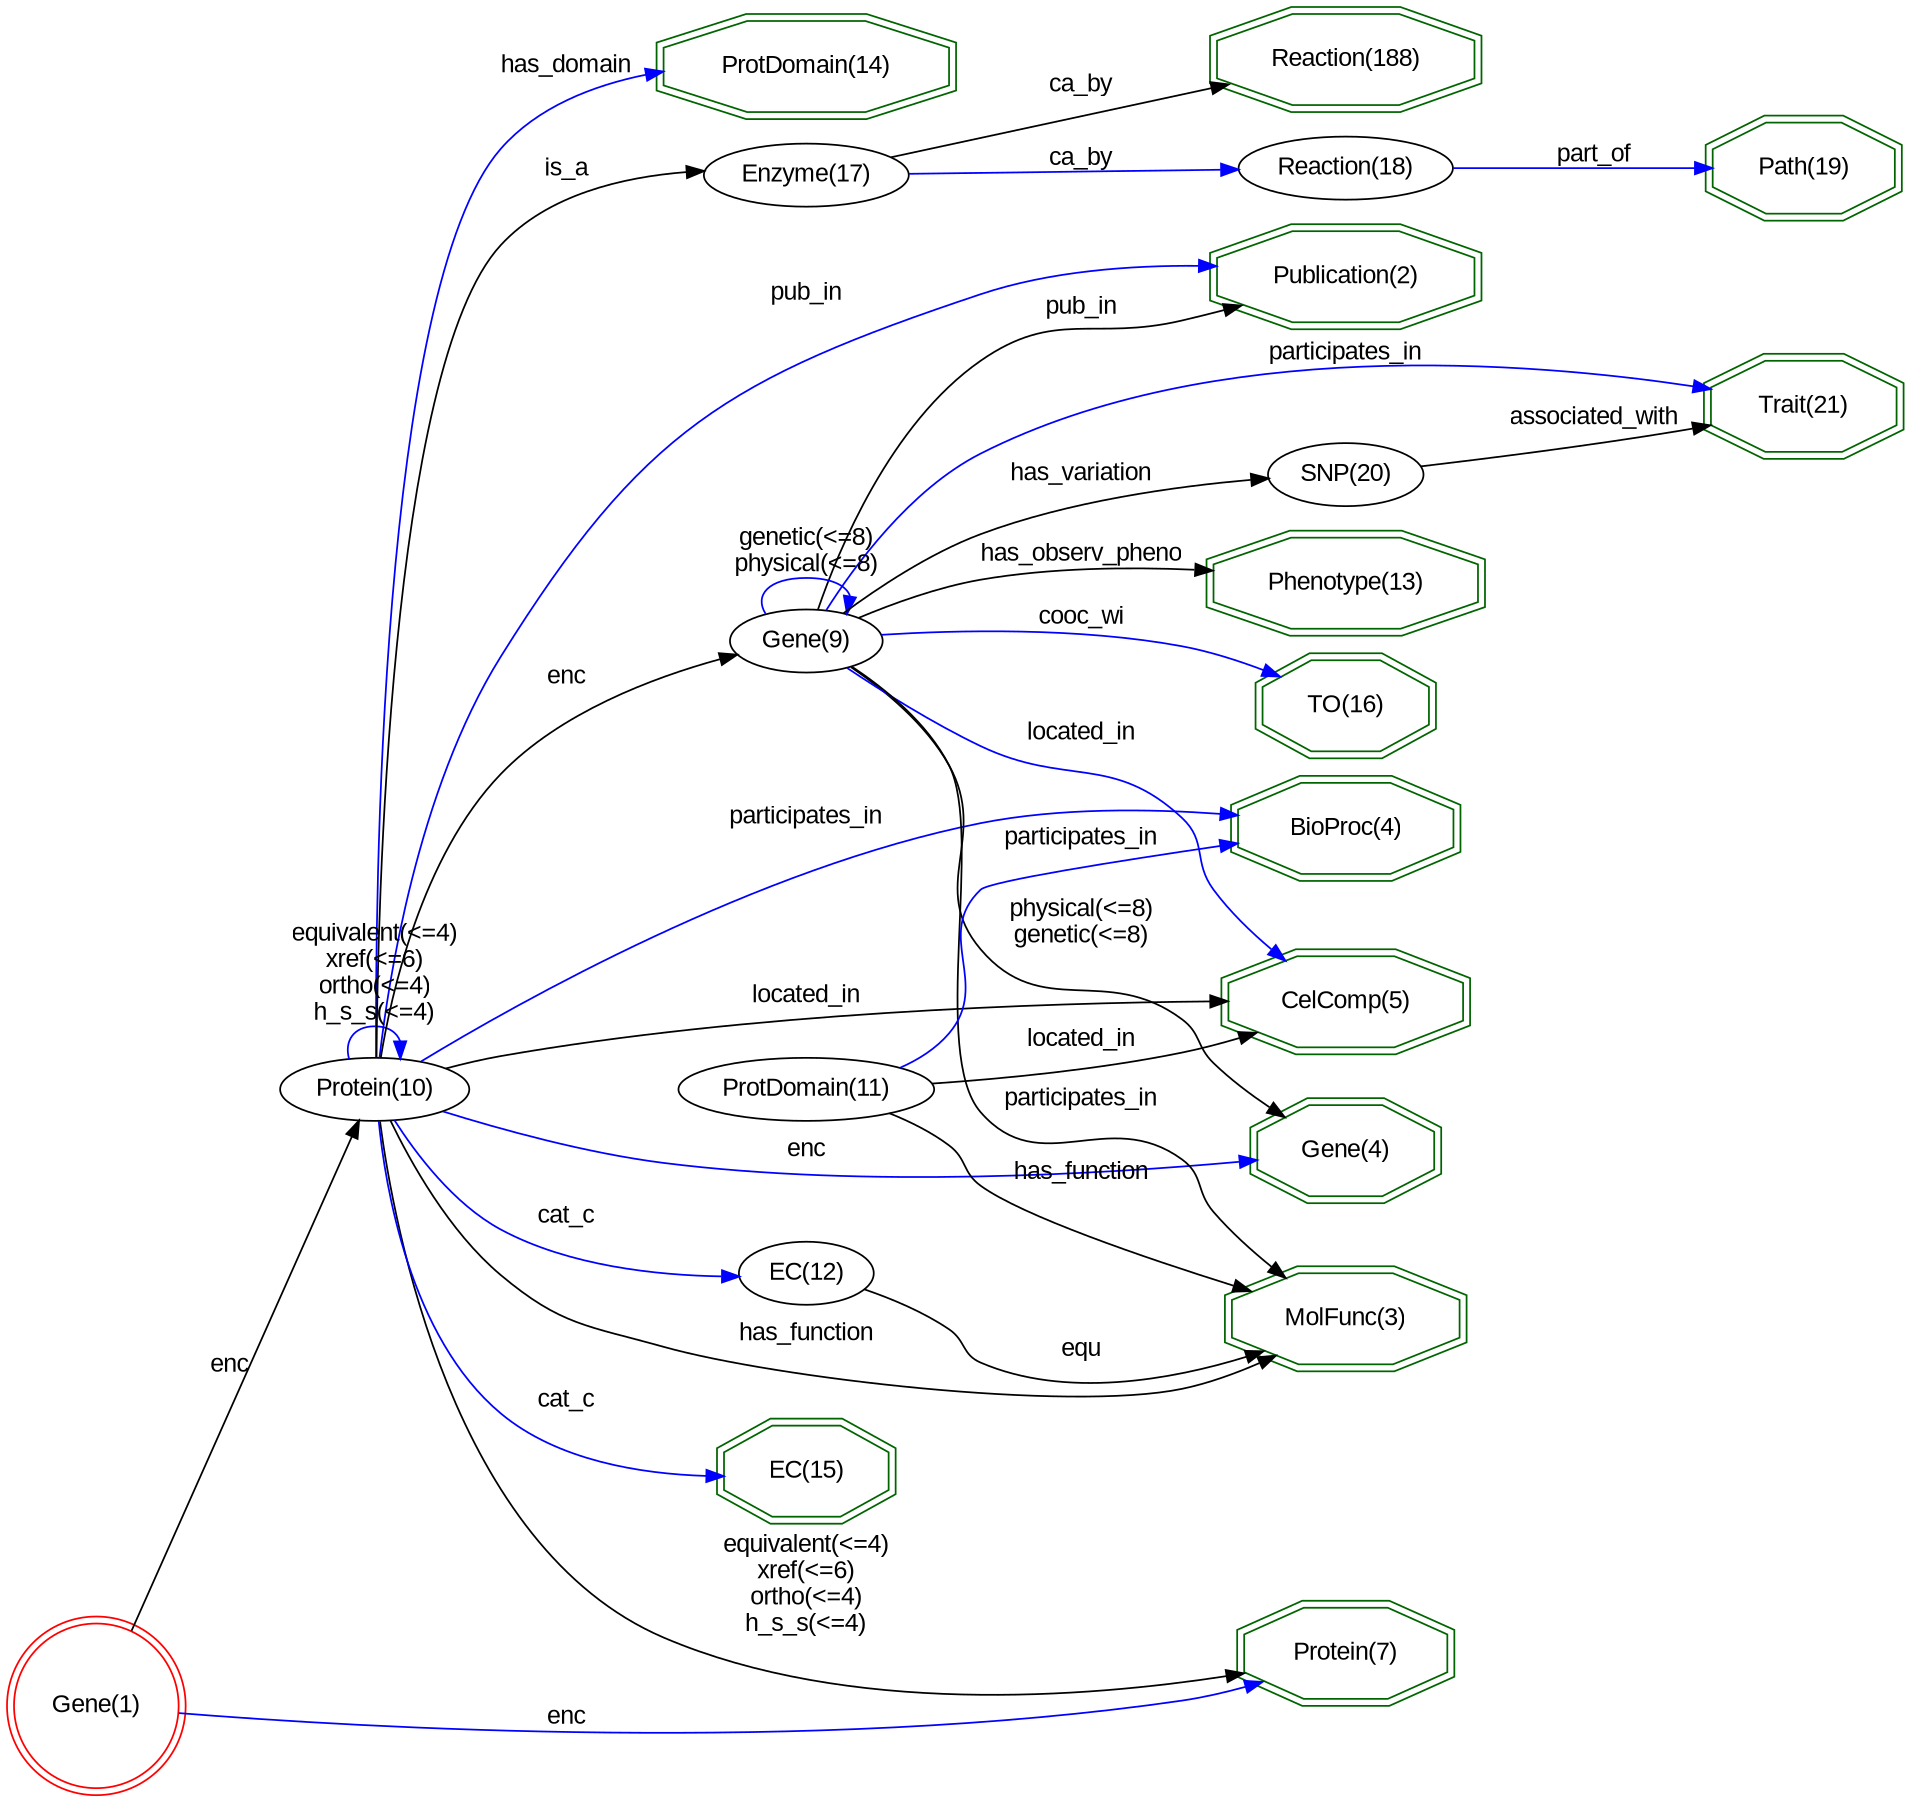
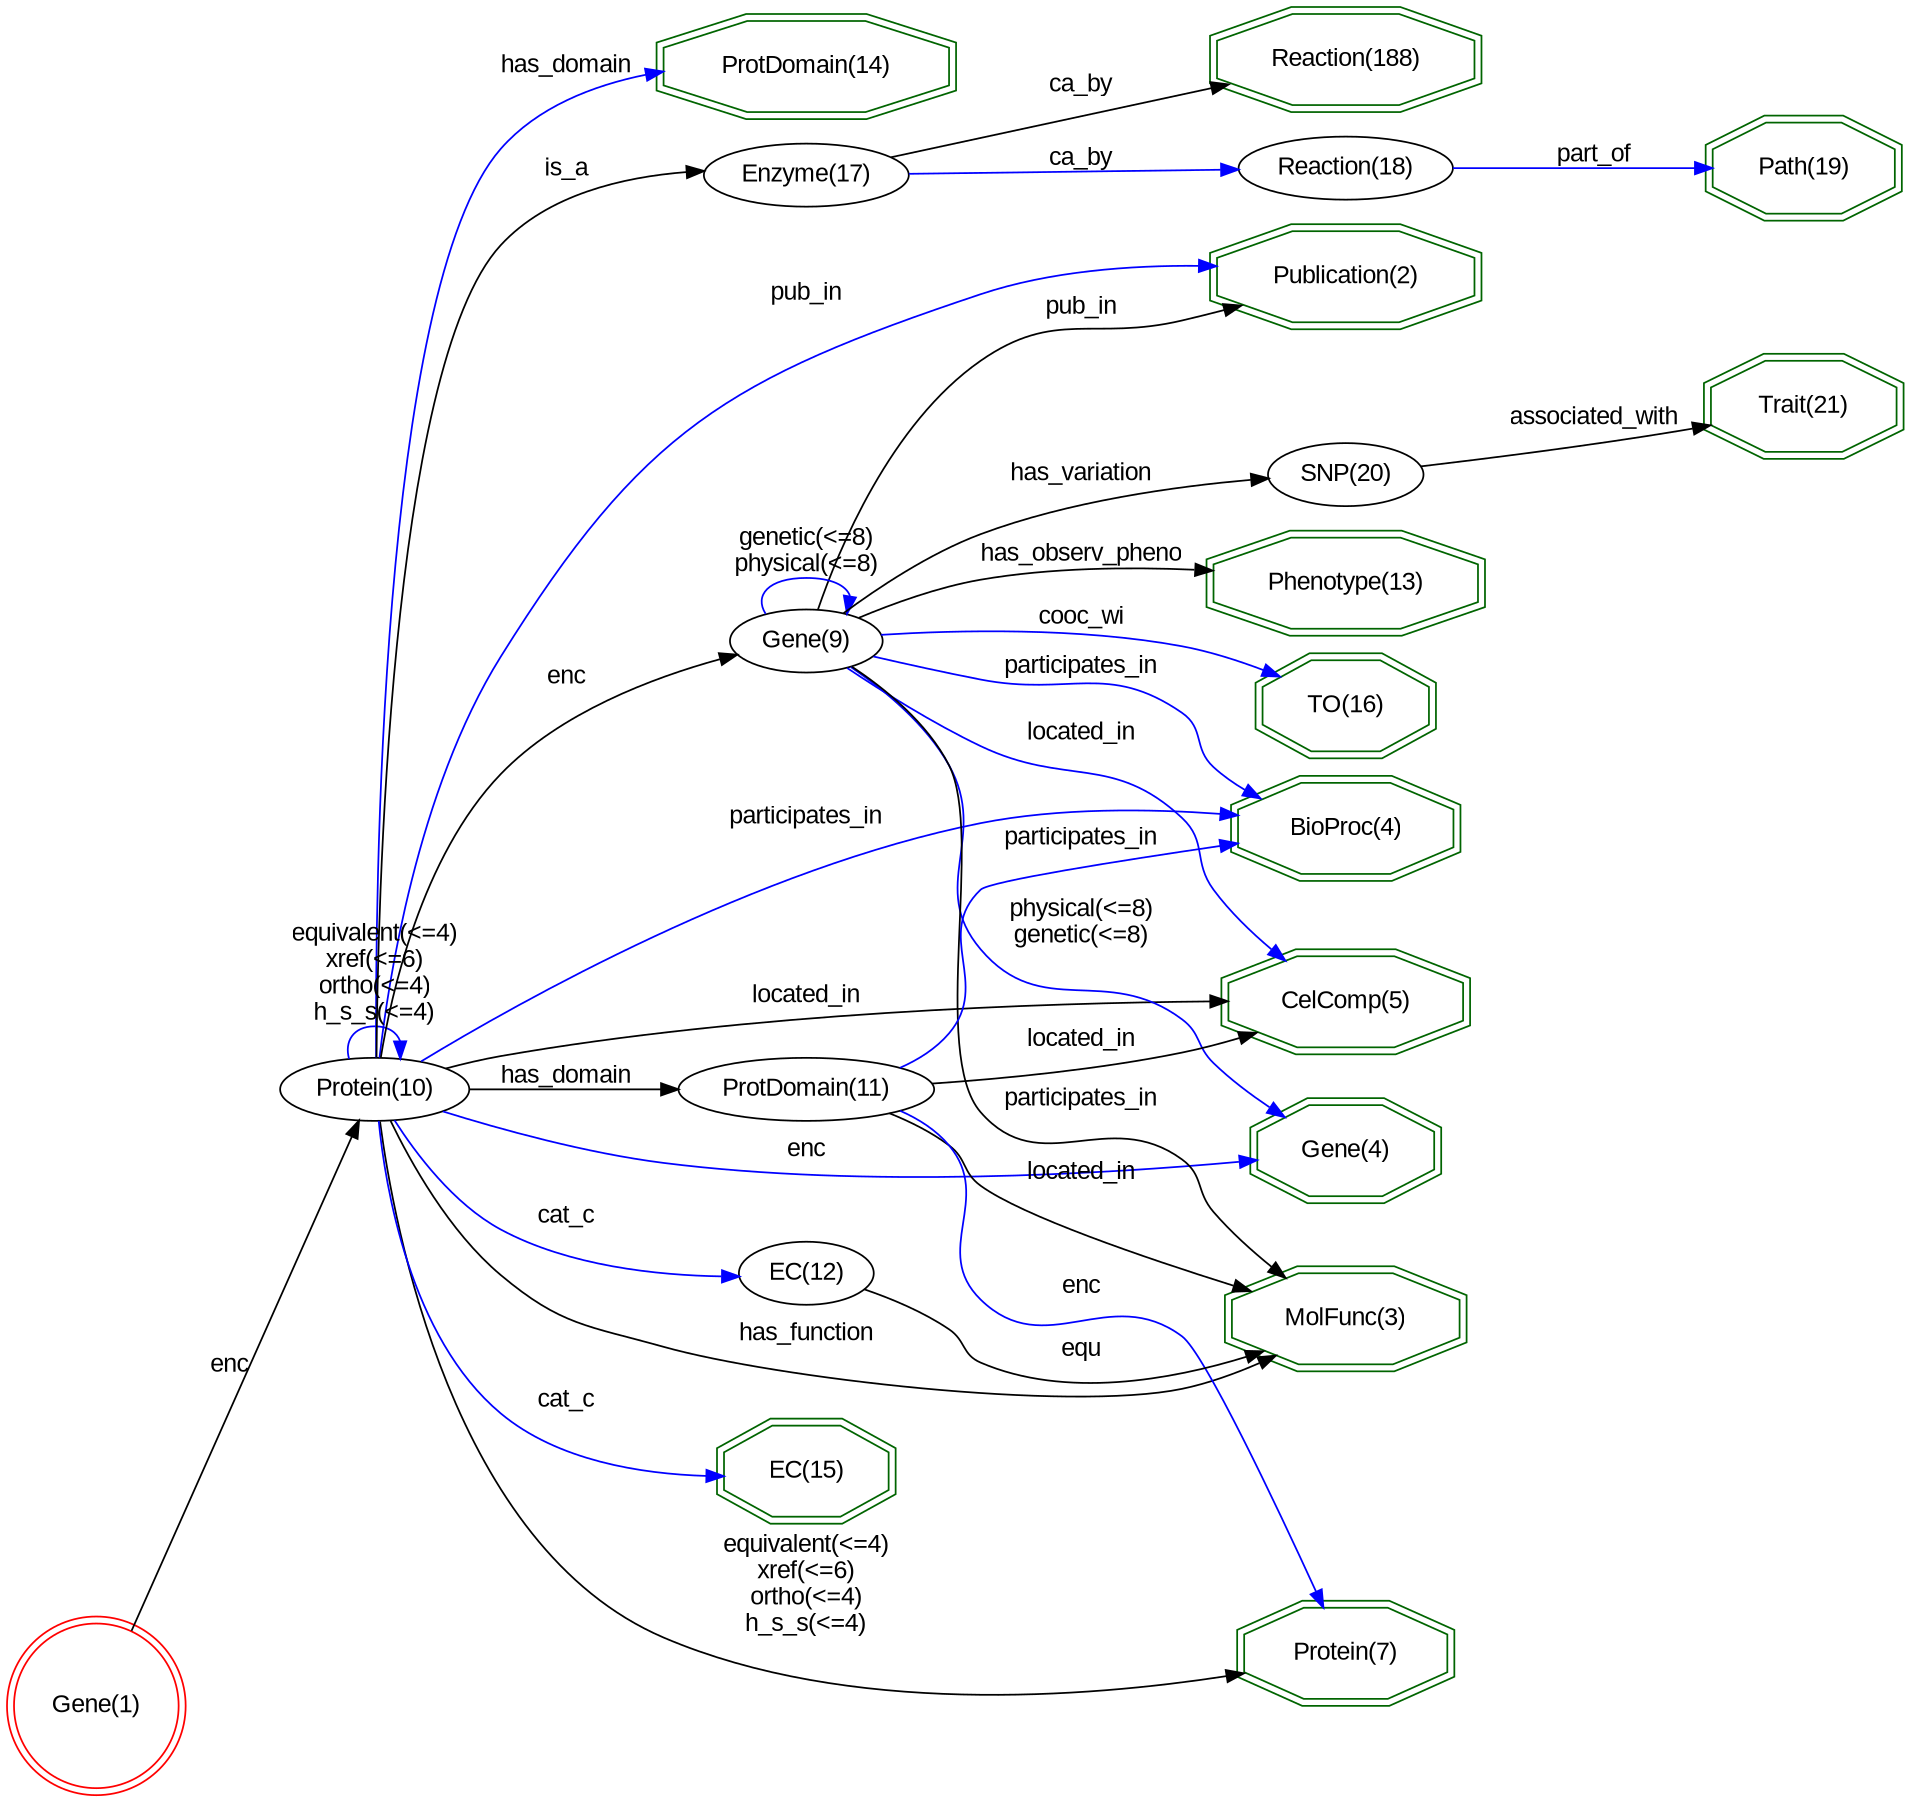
edge "Gene(9)" -> "Trait(21)": now "Gene(9)" -> "BioProc(4)"
edge "Gene(9)" -> "Gene(4)": color black -> blue
edge "Protein(10)" -> "ProtDomain(11)": added, label "has_domain"
edge "ProtDomain(11)" -> "MolFunc(3)": label "has_function" -> "located_in"
edge "Gene(1)" -> "Protein(7)": now "ProtDomain(11)" -> "Protein(7)"
